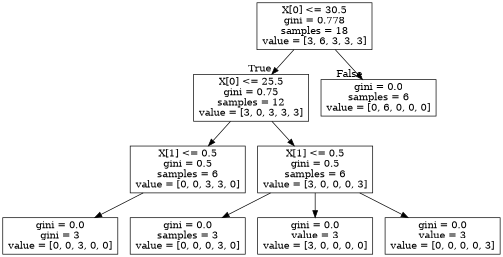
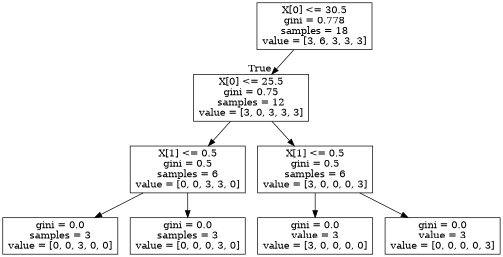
node "gini = 0.0 samples = 6 value = [0, 6, 0, 0, 0]": removed
edge "X[1] <= 0.5 gini = 0.5 samples = 6 value = [3, 0, 0, 0, 3]" -> "gini = 0.0 samples = 3 value = [0, 0, 0, 3, 0]": now "X[1] <= 0.5 gini = 0.5 samples = 6 value = [0, 0, 3, 3, 0]" -> "gini = 0.0 samples = 3 value = [0, 0, 0, 3, 0]"
node "gini = 0.0 gini = 3 value = [0, 0, 3, 0, 0]": label "gini = 0.0 gini = 3 value = [0, 0, 3, 0, 0]" -> "gini = 0.0 samples = 3 value = [0, 0, 3, 0, 0]"
